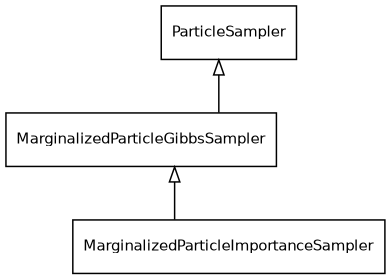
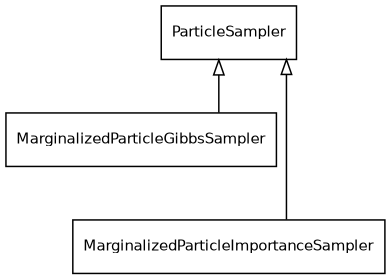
edge "MarginalizedParticleImportanceSampler" -> "MarginalizedParticleGibbsSampler": now "MarginalizedParticleImportanceSampler" -> "ParticleSampler"
